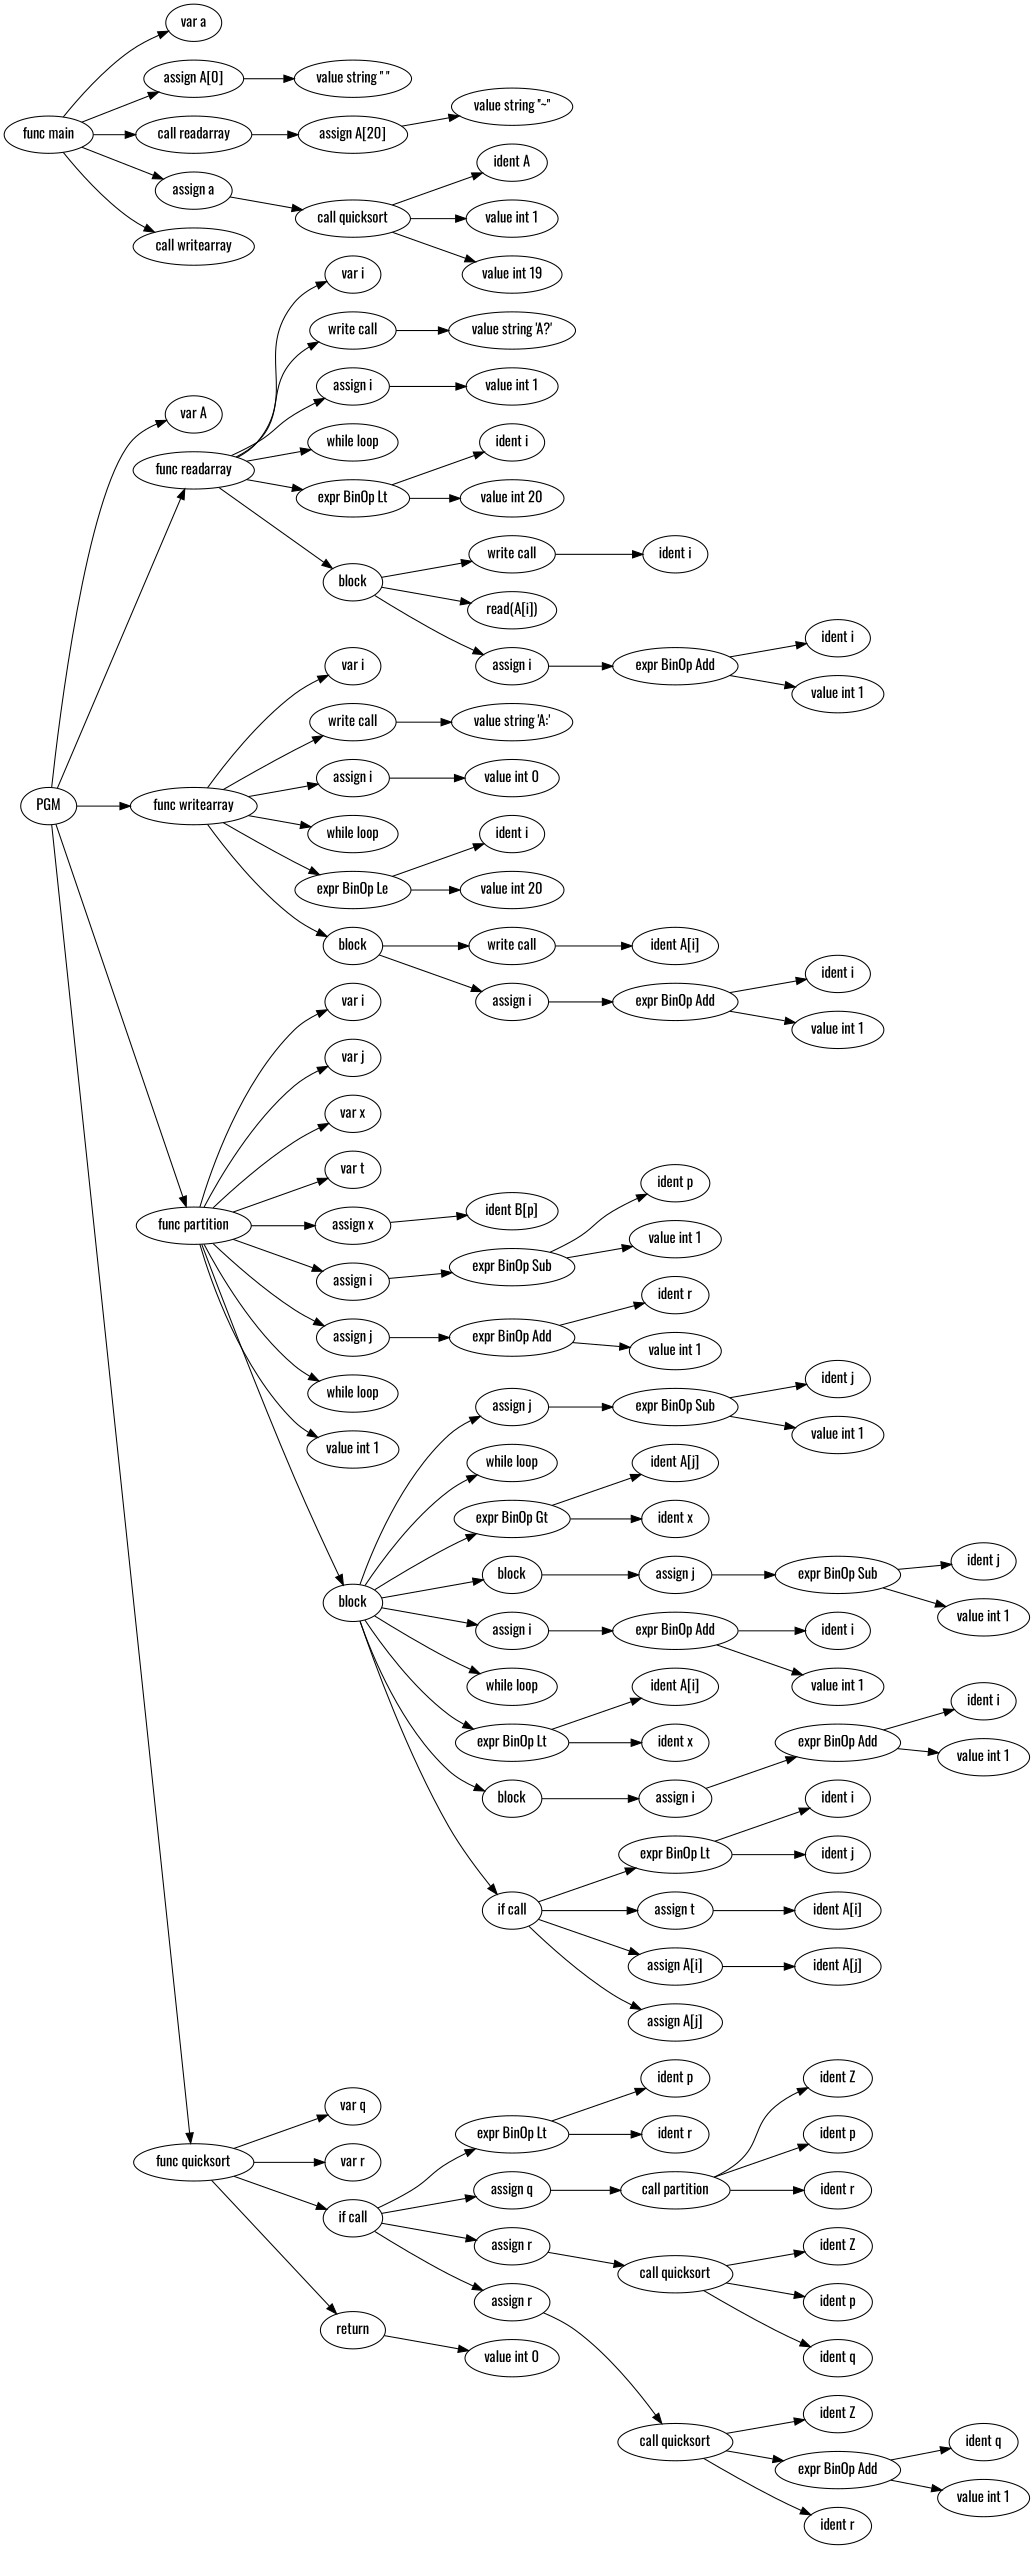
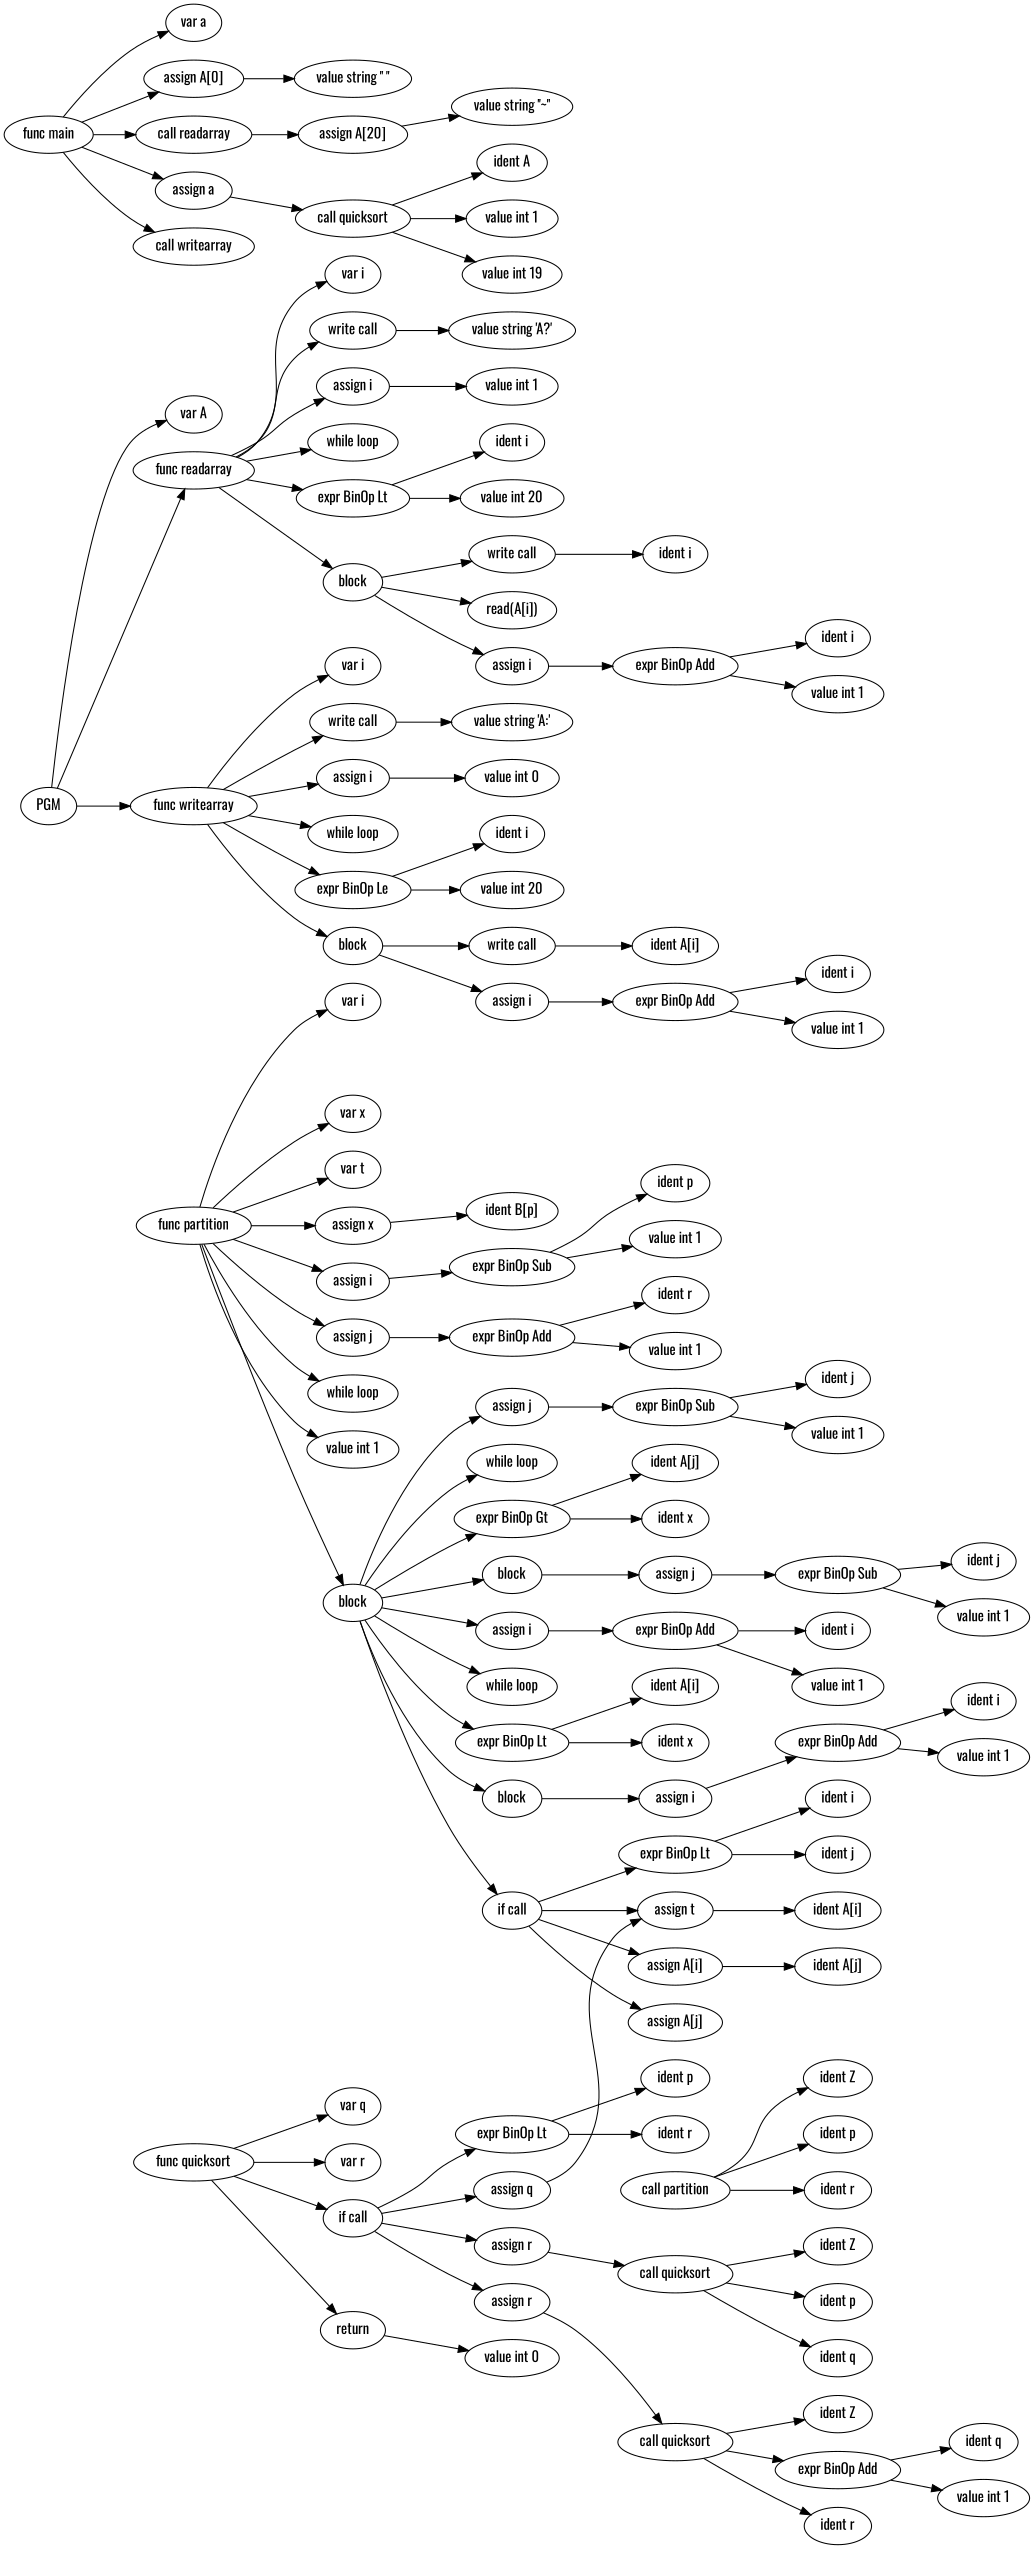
edge "PGM" -> "func partition": removed
node "var j": removed
edge "PGM" -> "func quicksort": removed
edge "assign q" -> "call partition": now "assign q" -> "assign t"
